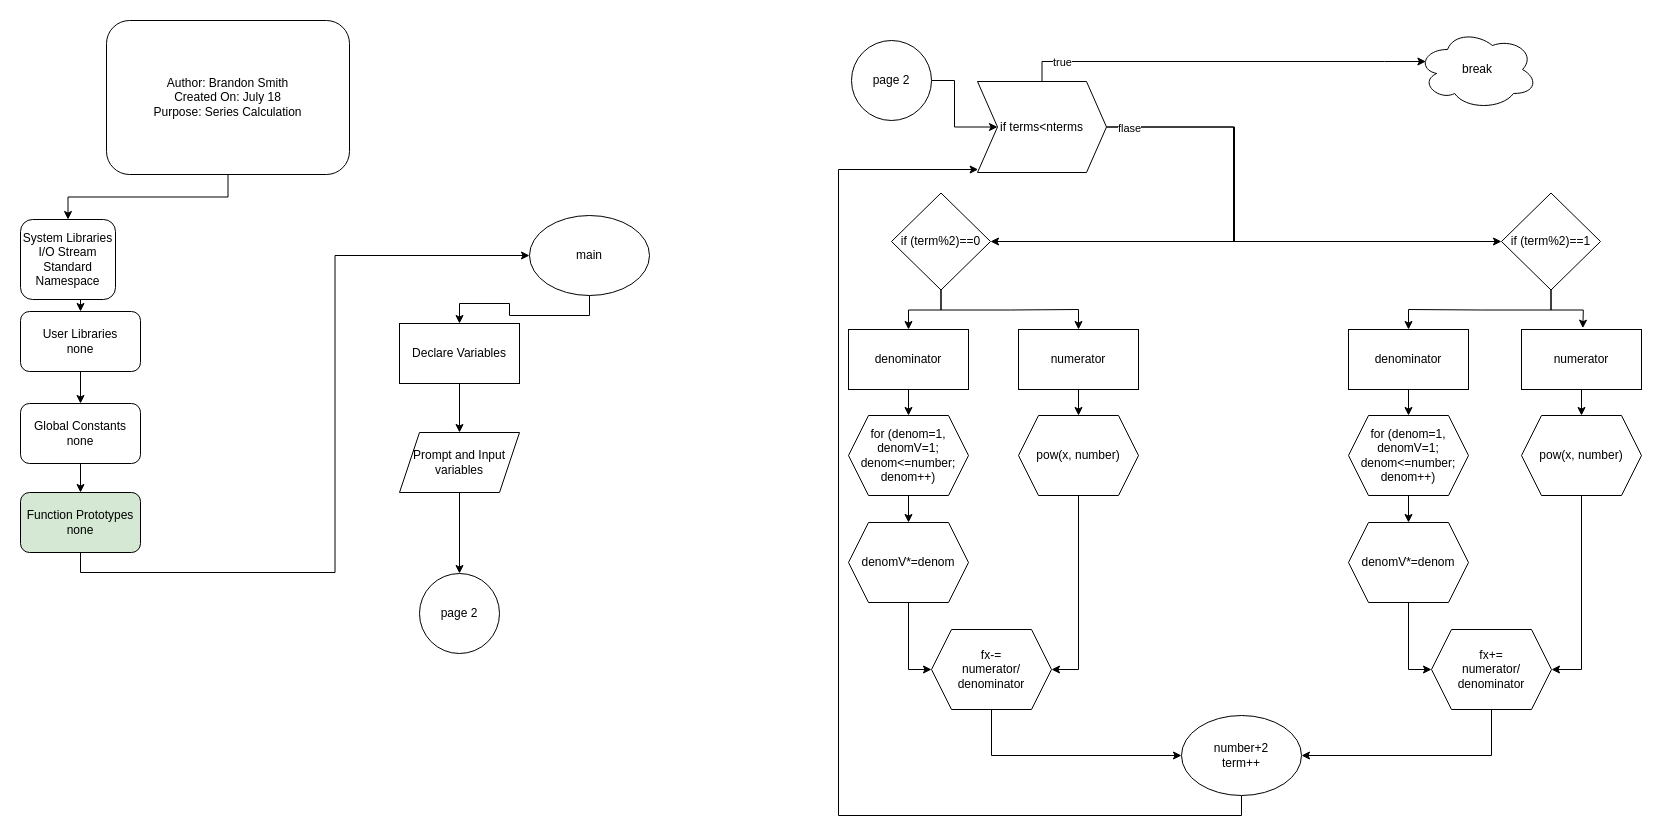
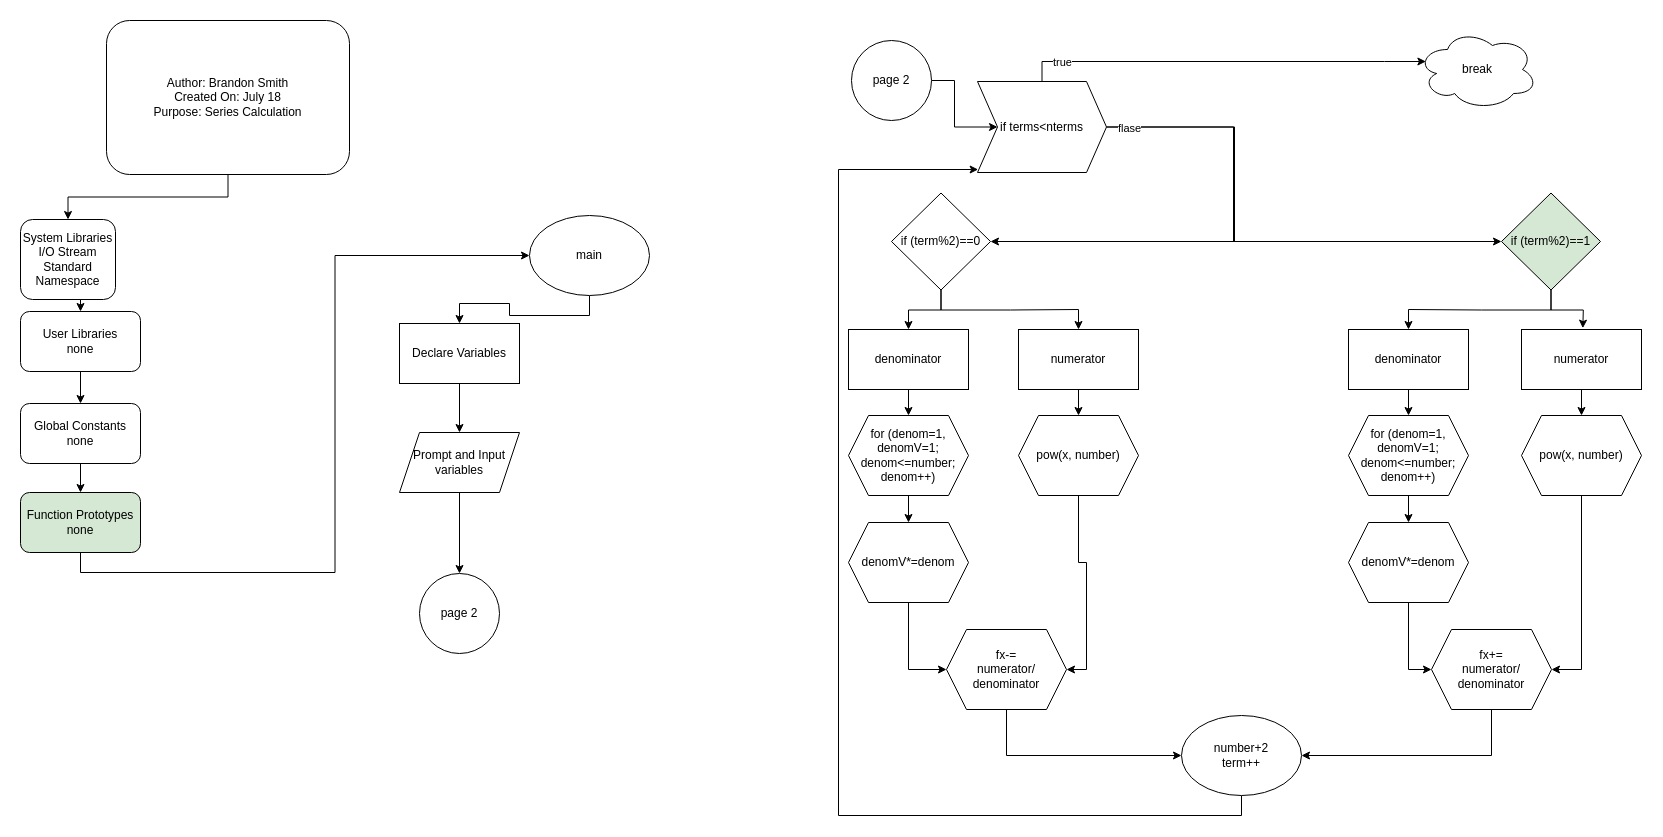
node "if (term%2)==1": fillcolor #ffffff -> #d5e8d4
node "fx-= numerator/ denominator": moved (992, 670) -> (1007, 670)
